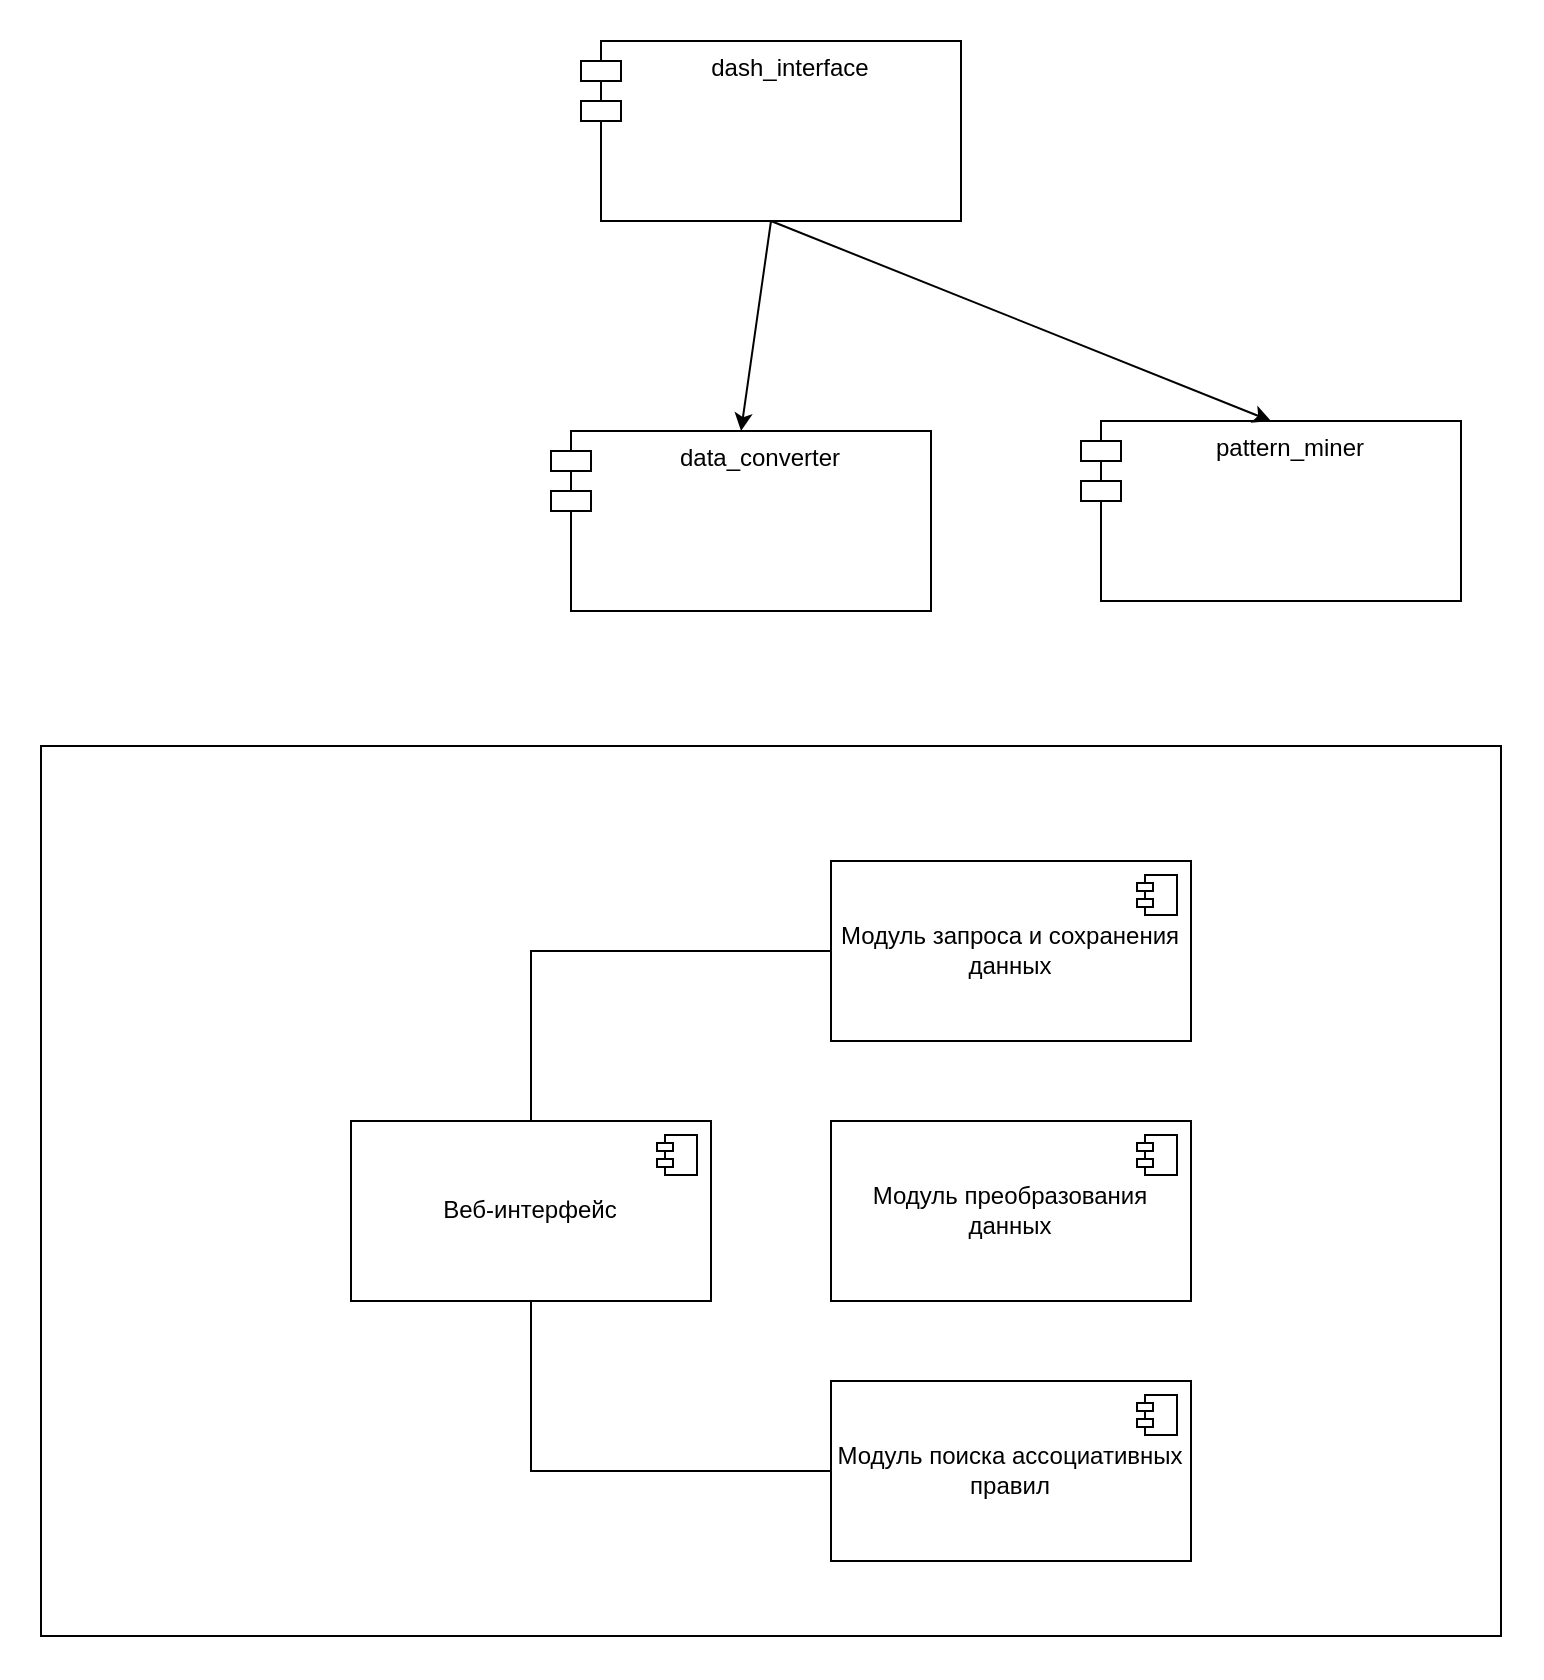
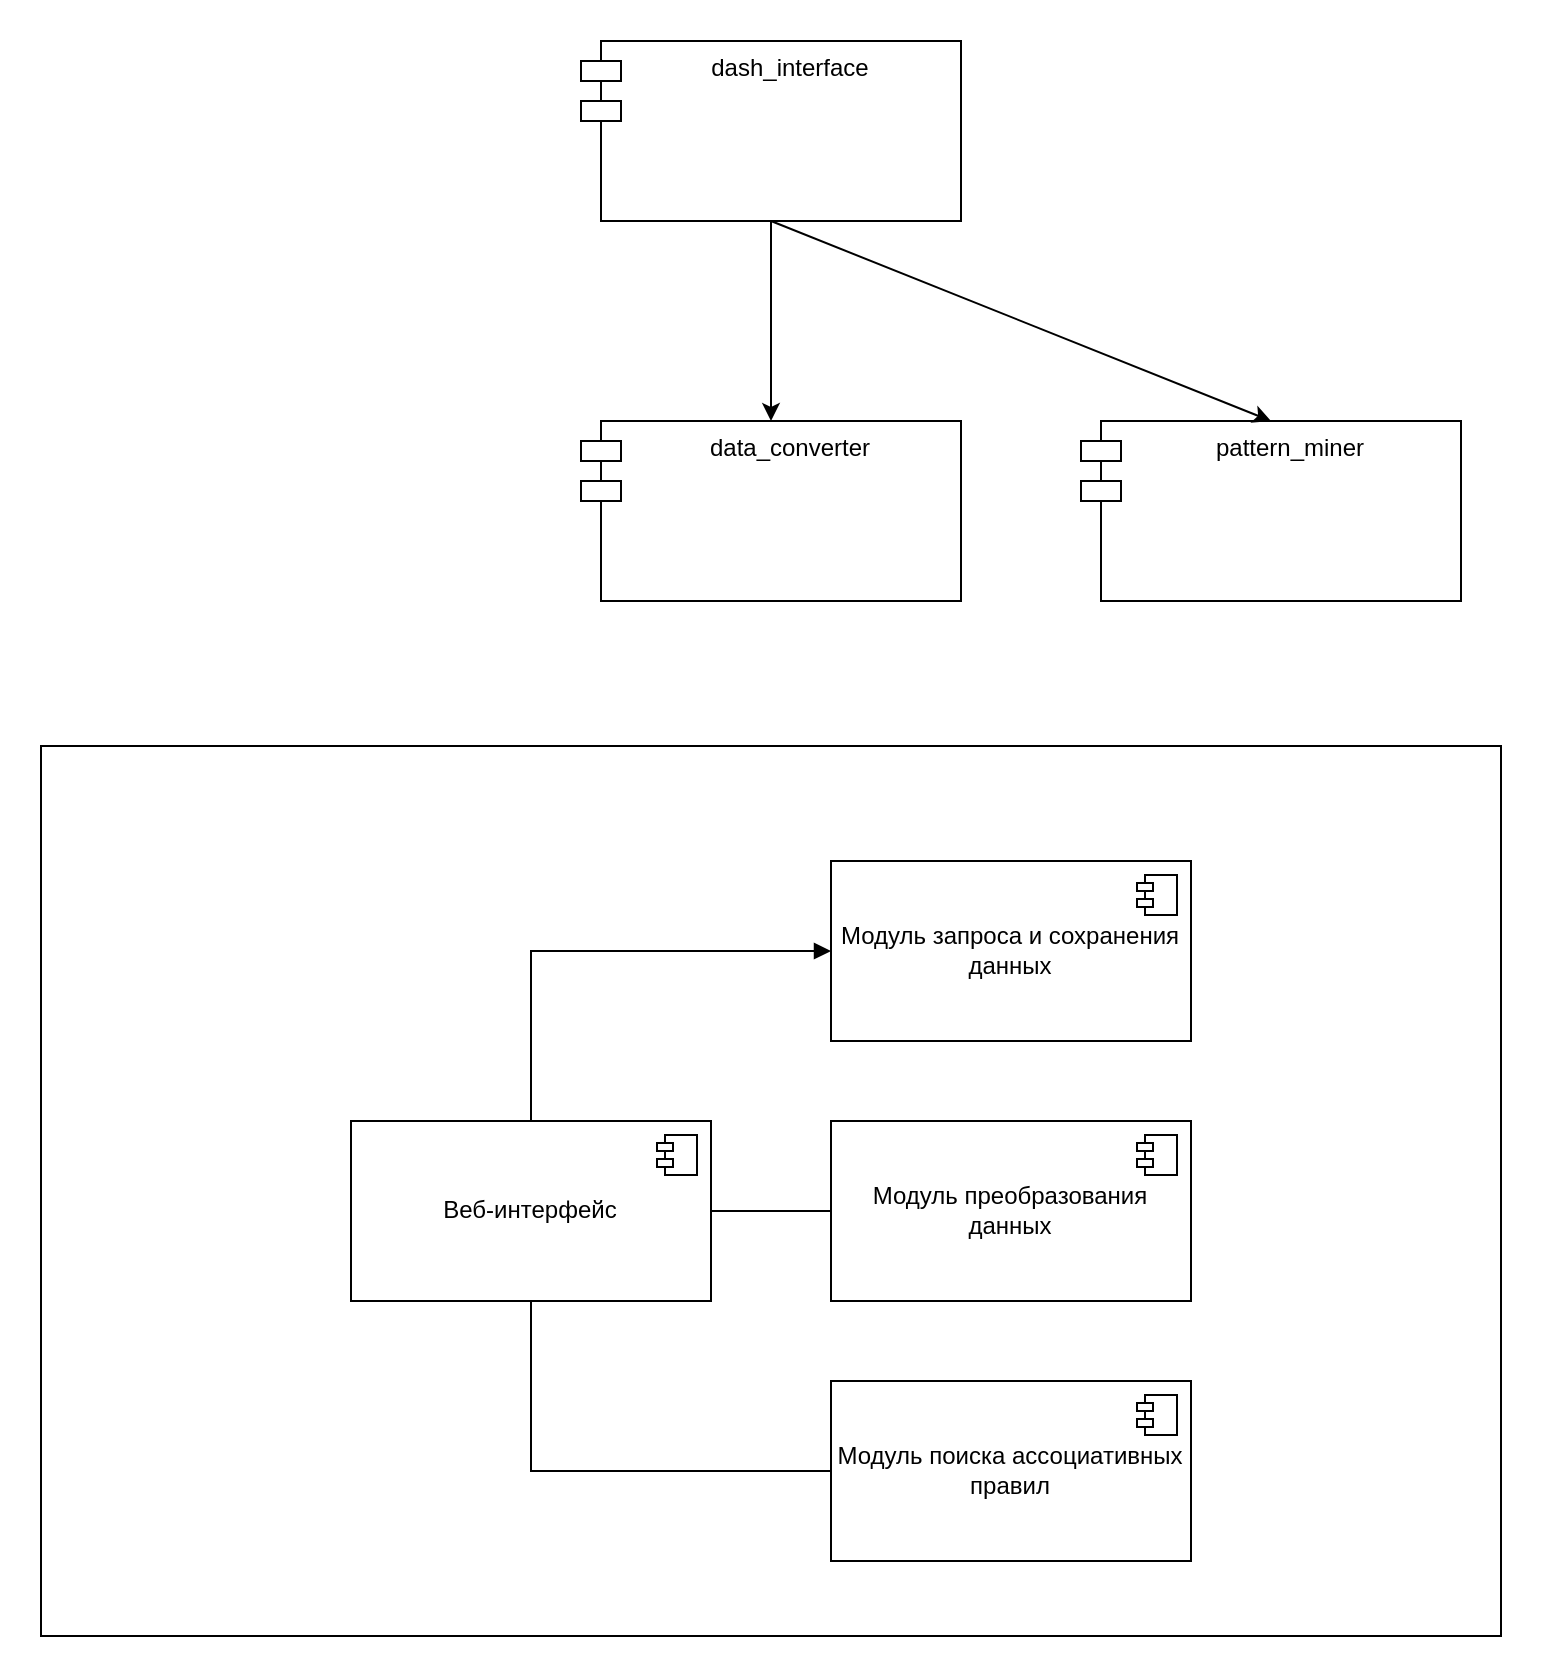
node "data_converter": moved (741, 521) -> (771, 511)
edge "Модуль запроса и сохранения данных" -- "Веб-интерфейс": arrowhead none -> block
edge "Веб-интерфейс" -- "Модуль преобразования данных": added
